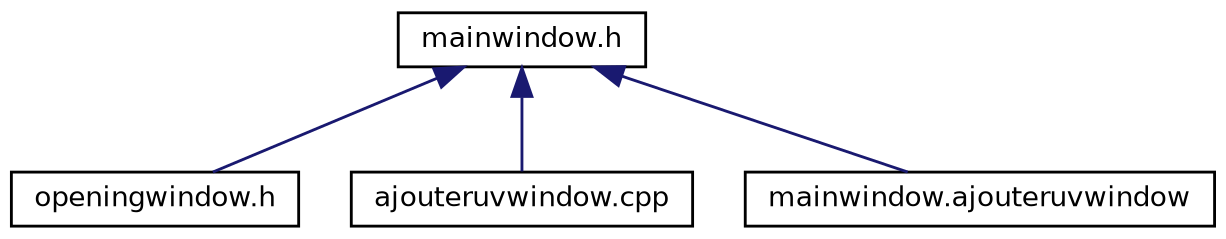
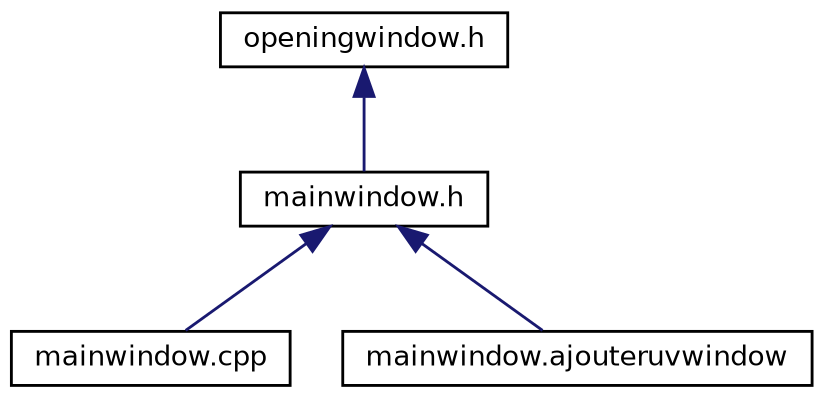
edge "openingwindow.h" -> "mainwindow.h": reversed
node "ajouteruvwindow.cpp": label "ajouteruvwindow.cpp" -> "mainwindow.cpp"
